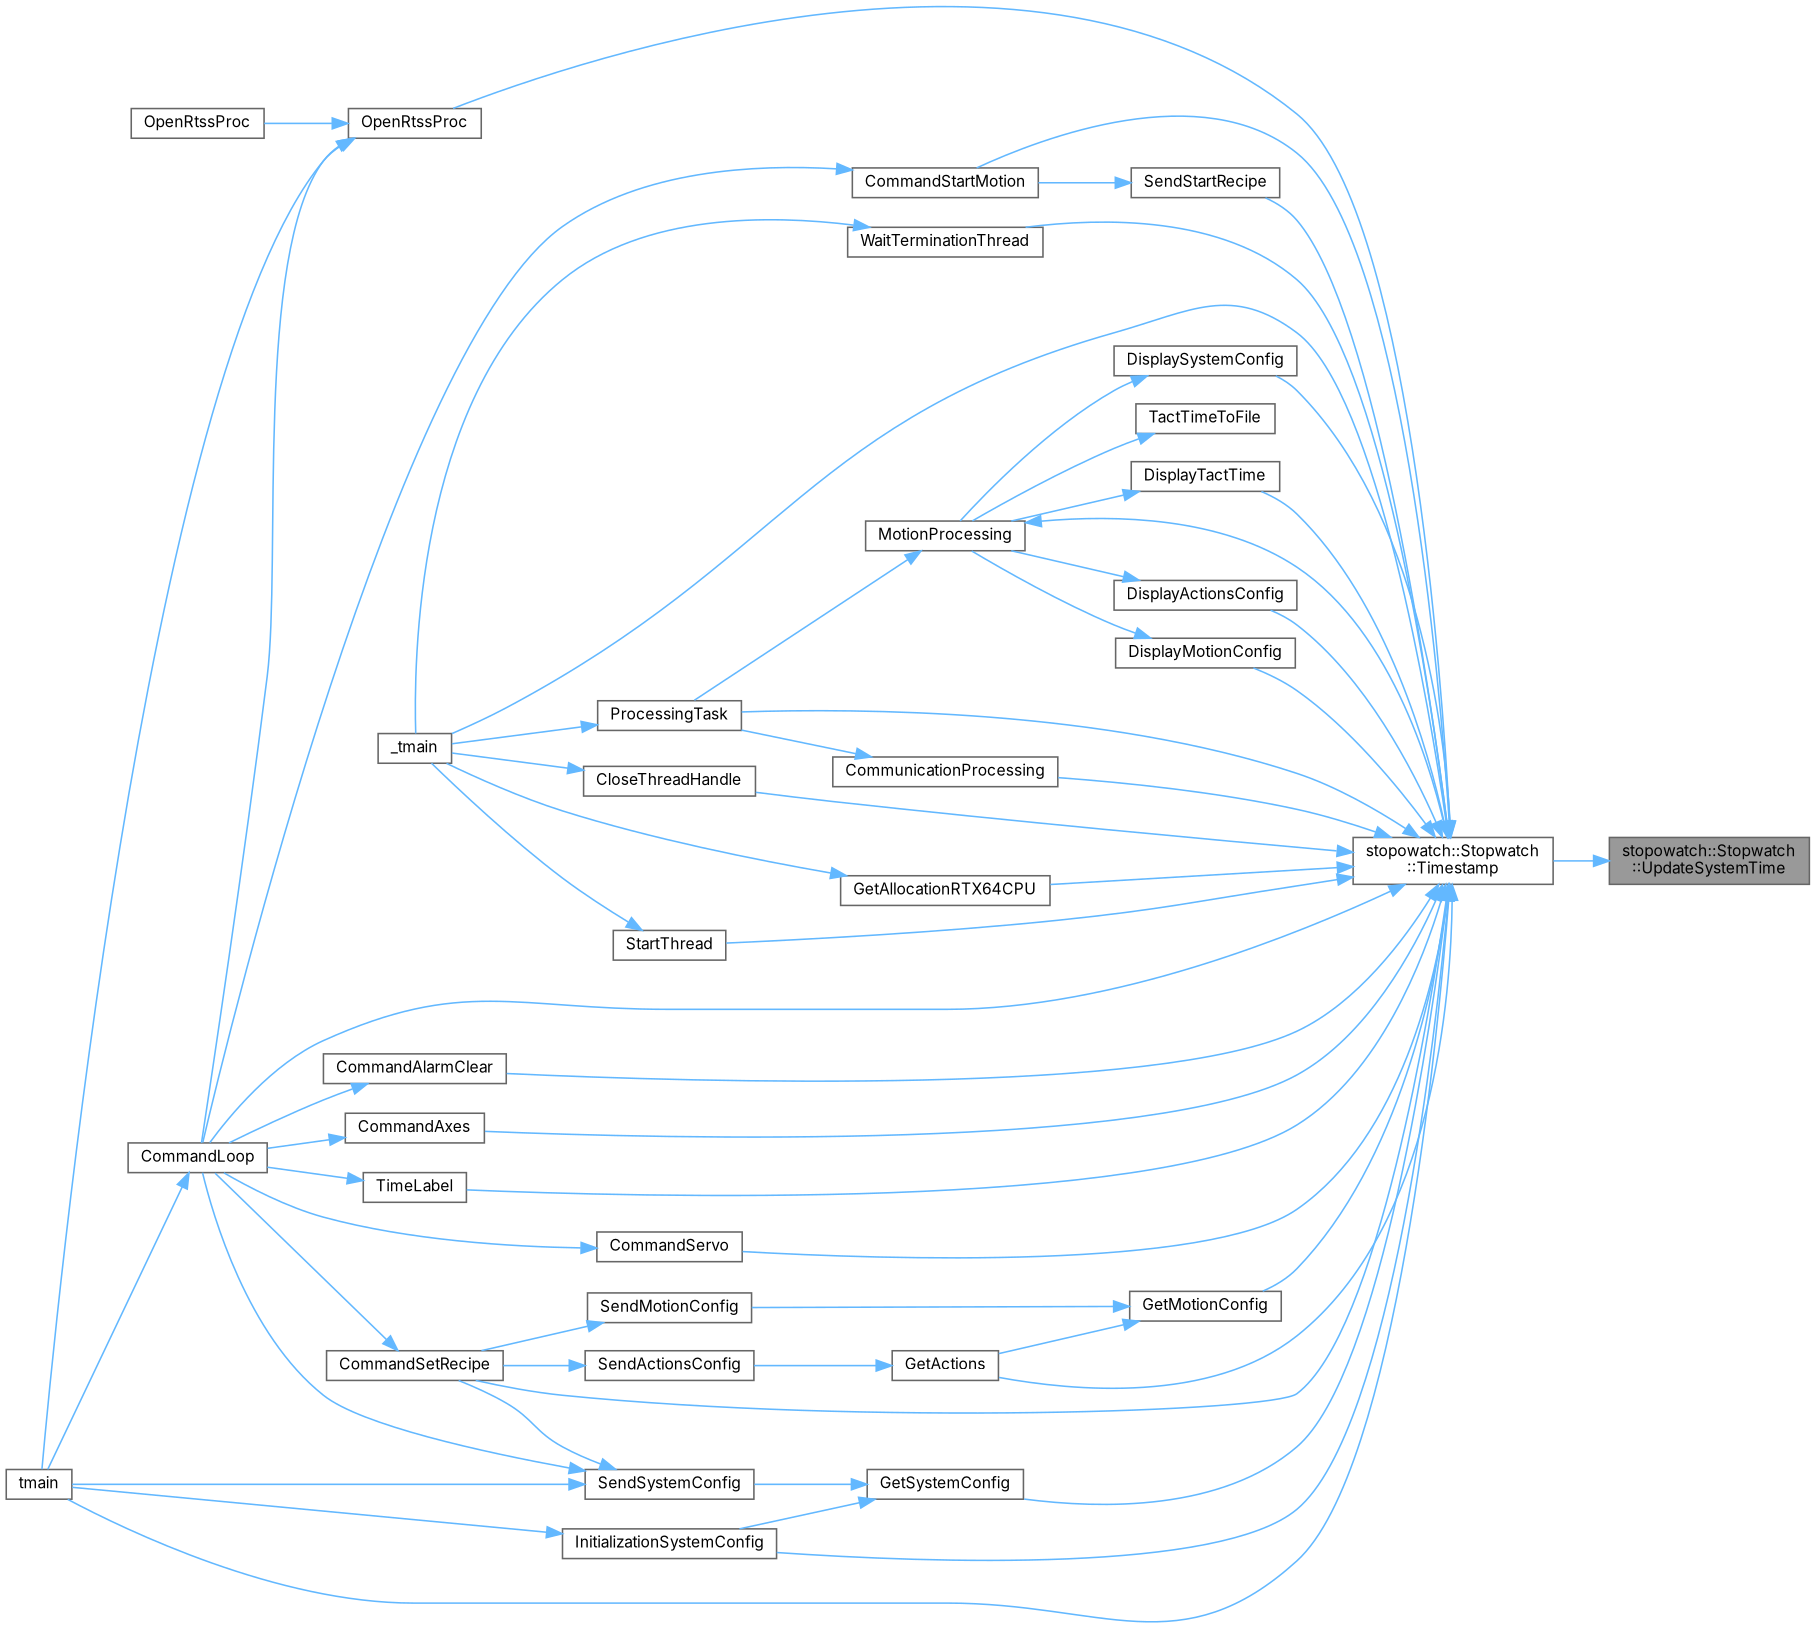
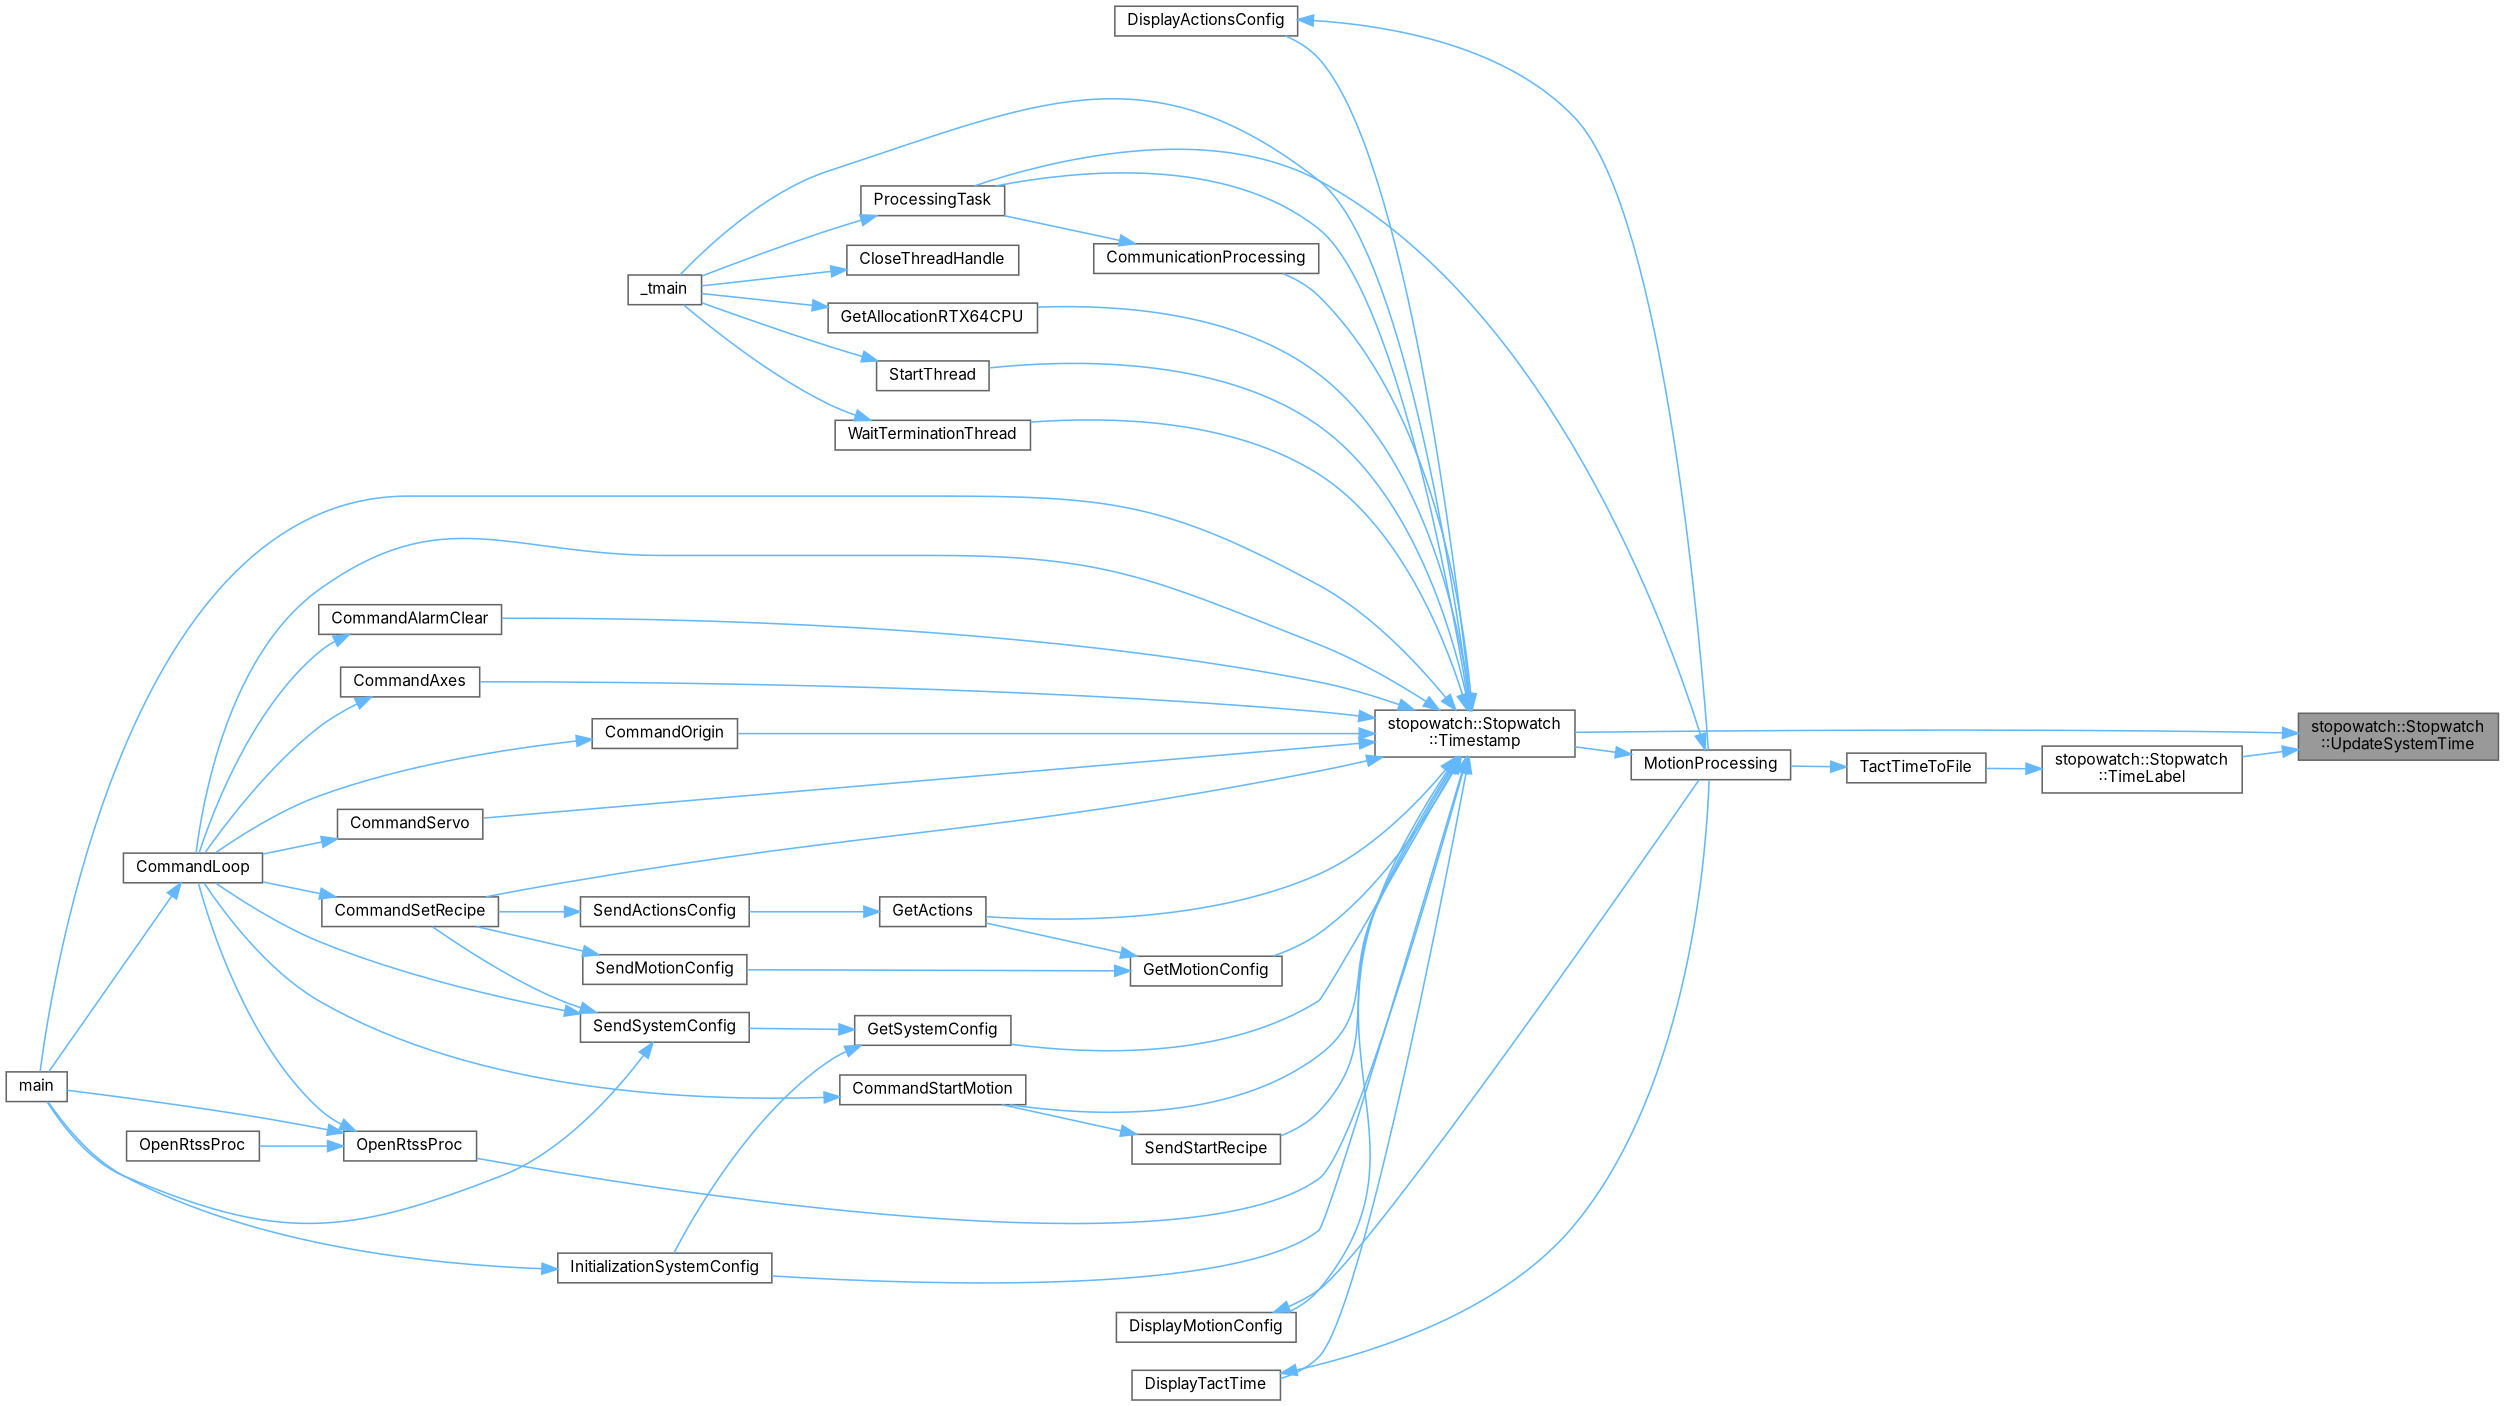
node "DisplaySystemConfig": removed
node "stopowatch::Stopwatch ::TimeLabel": added
edge "CloseThreadHandle" -> "stopowatch::Stopwatch ::Timestamp": removed
node "TimeLabel": label "TimeLabel" -> "CommandOrigin"
node "tmain": label "tmain" -> "main"
